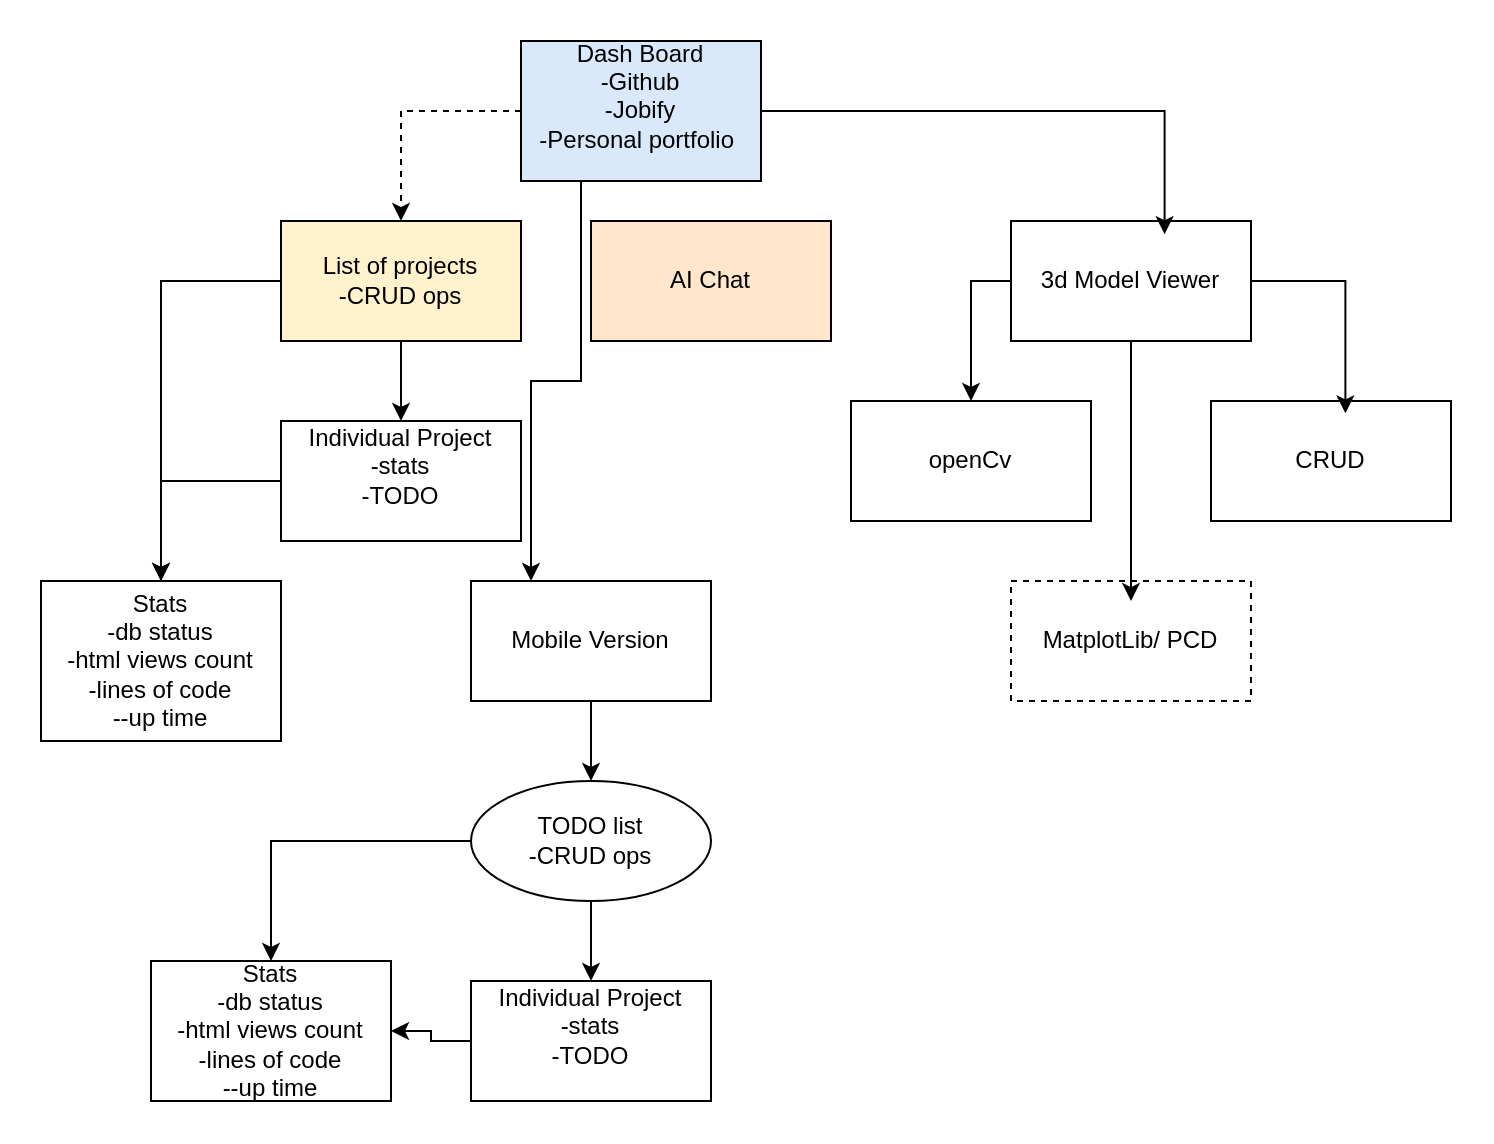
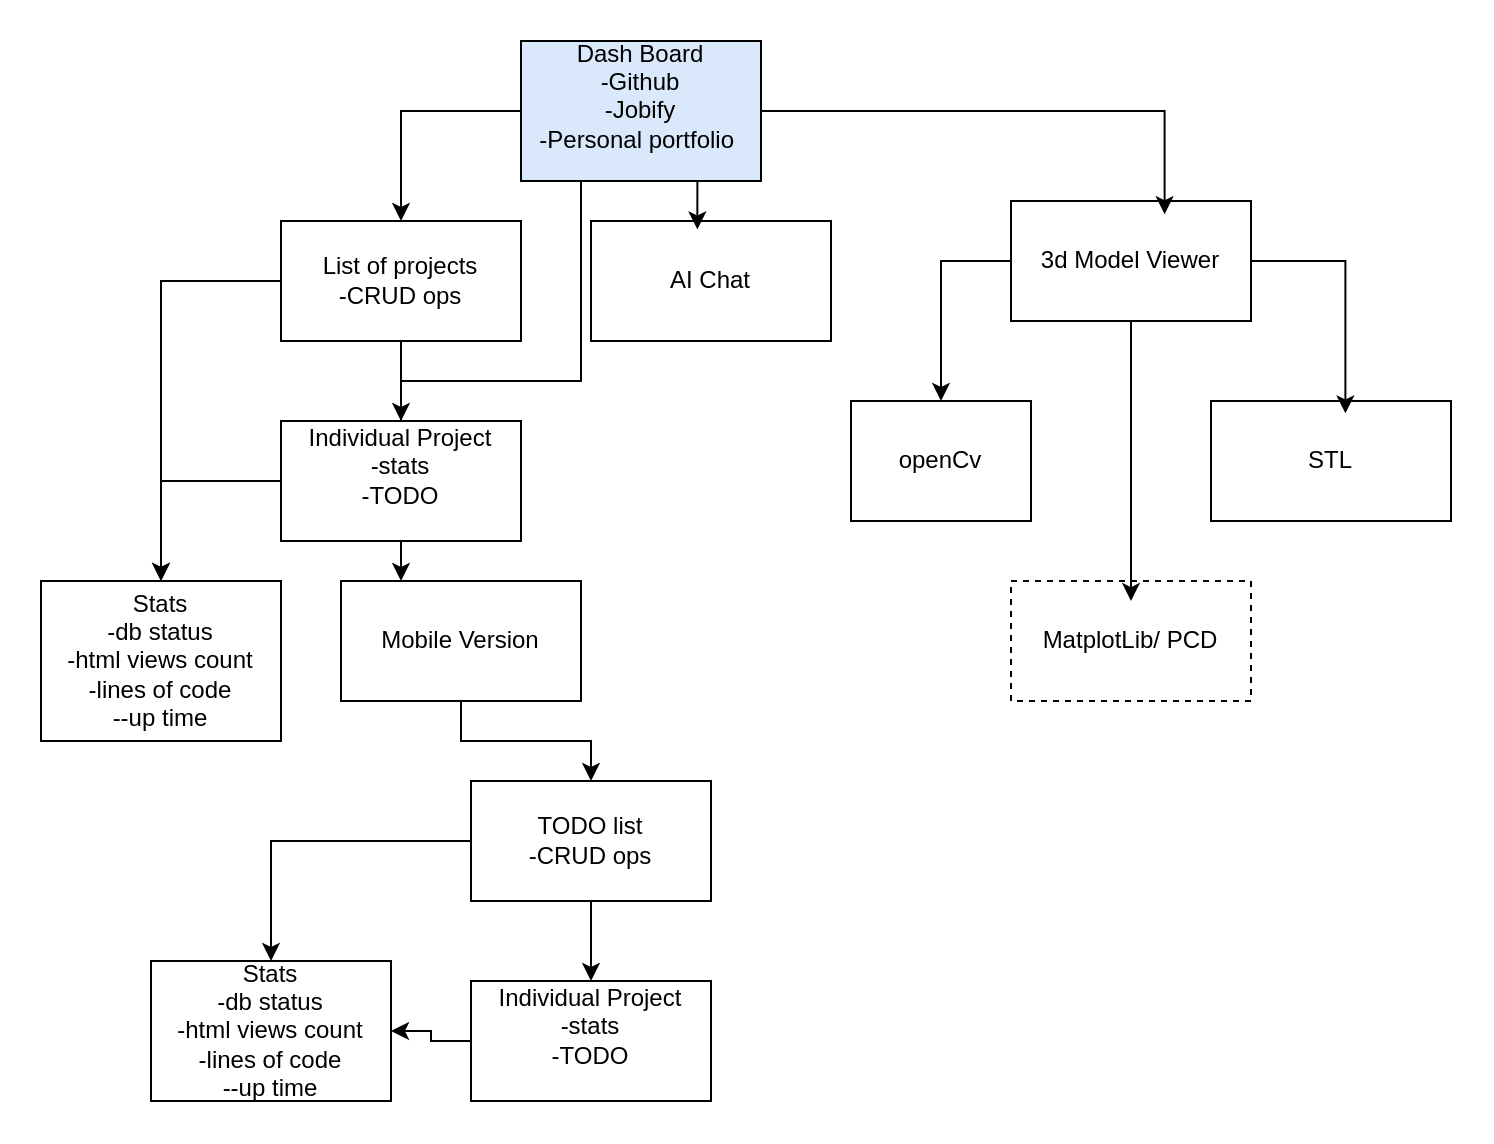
edge "Dash Board -Github -Jobify -Personal portfolio" -> "List of projects -CRUD ops": style dashed -> solid
edge "Dash Board -Github -Jobify -Personal portfolio" -> "AI Chat": added
node "List of projects -CRUD ops": fillcolor #fff2cc -> #ffffff
node "AI Chat": fillcolor #ffe6cc -> #ffffff
node "3d Model Viewer": moved (1131, 281) -> (1131, 261)
node "openCv": size 240x120 -> 180x120
node "CRUD": label "CRUD" -> "STL"
node "Mobile Version": moved (591, 641) -> (461, 641)
node "TODO list -CRUD ops": shape ellipse -> rectangle
